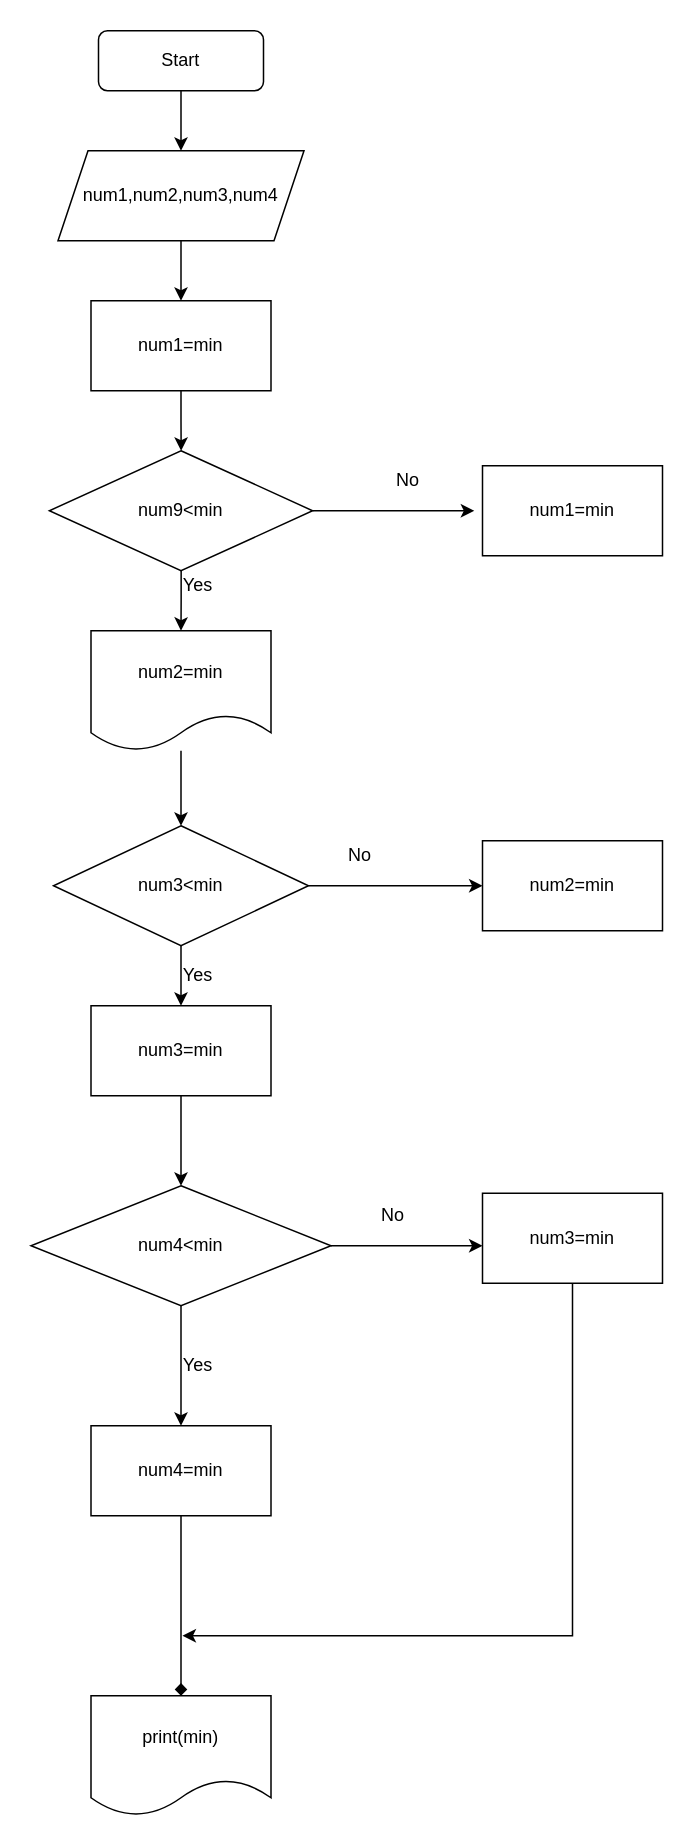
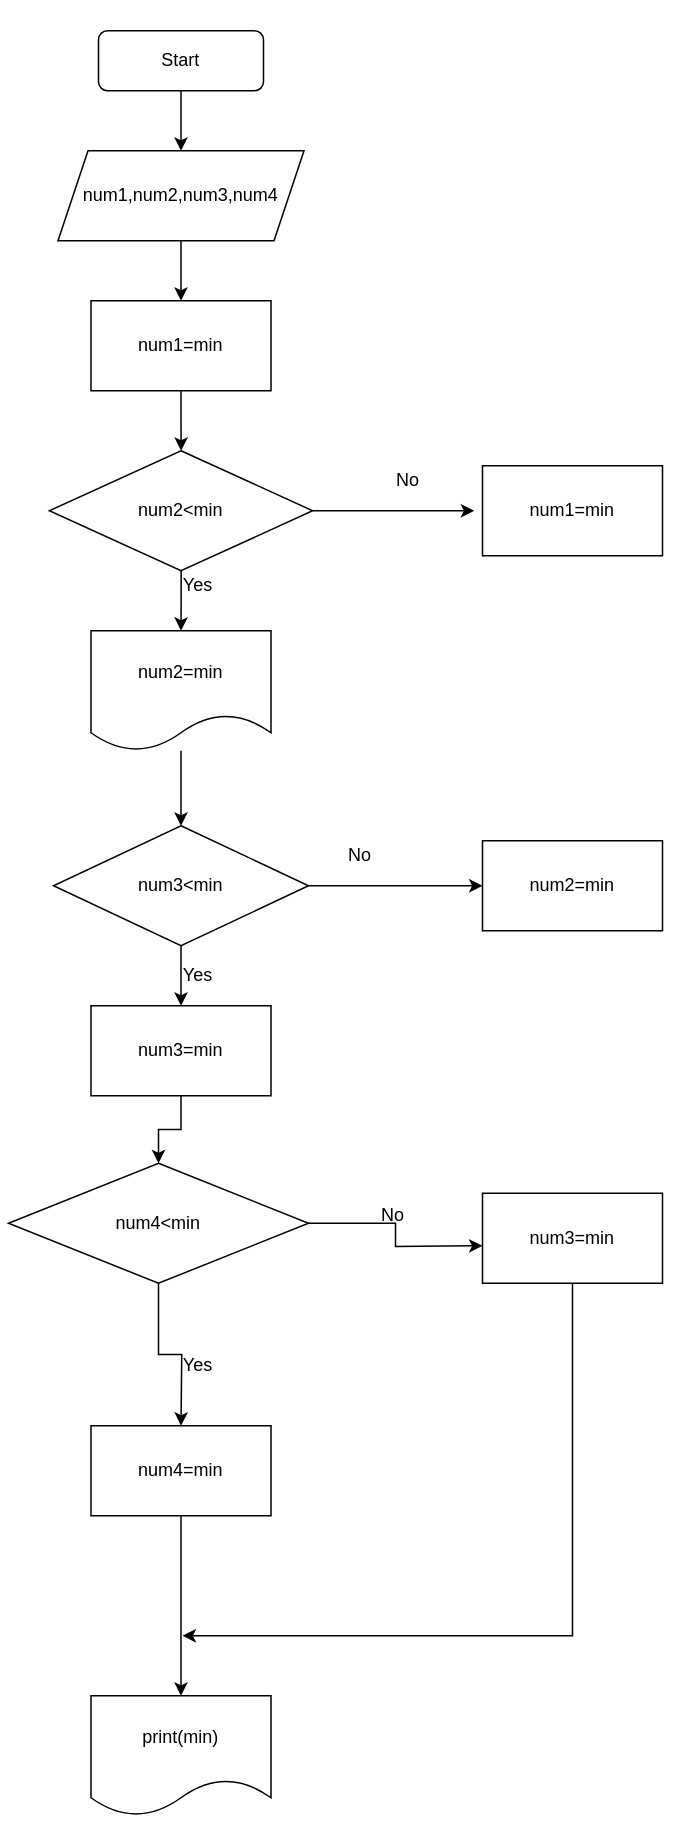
node "num9<min": label "num9<min" -> "num2<min"
node "num4<min": moved (181, 1246) -> (158, 1223)
edge "num4=min" -> "print(min)": arrowhead diamond -> classic
